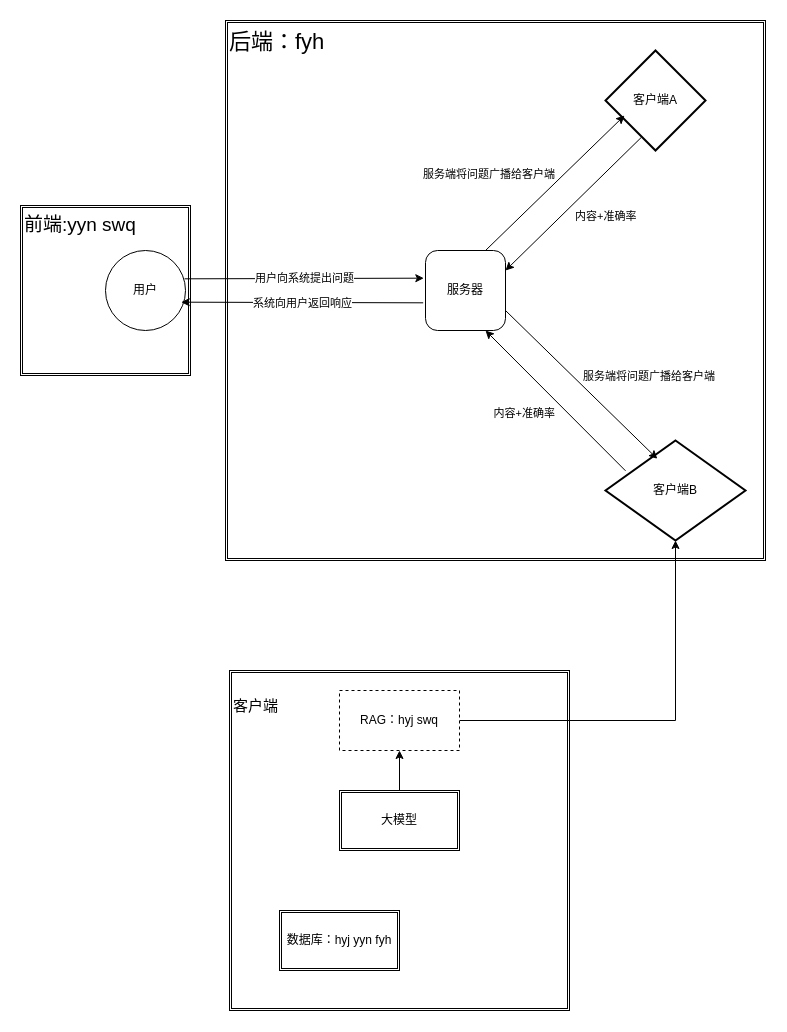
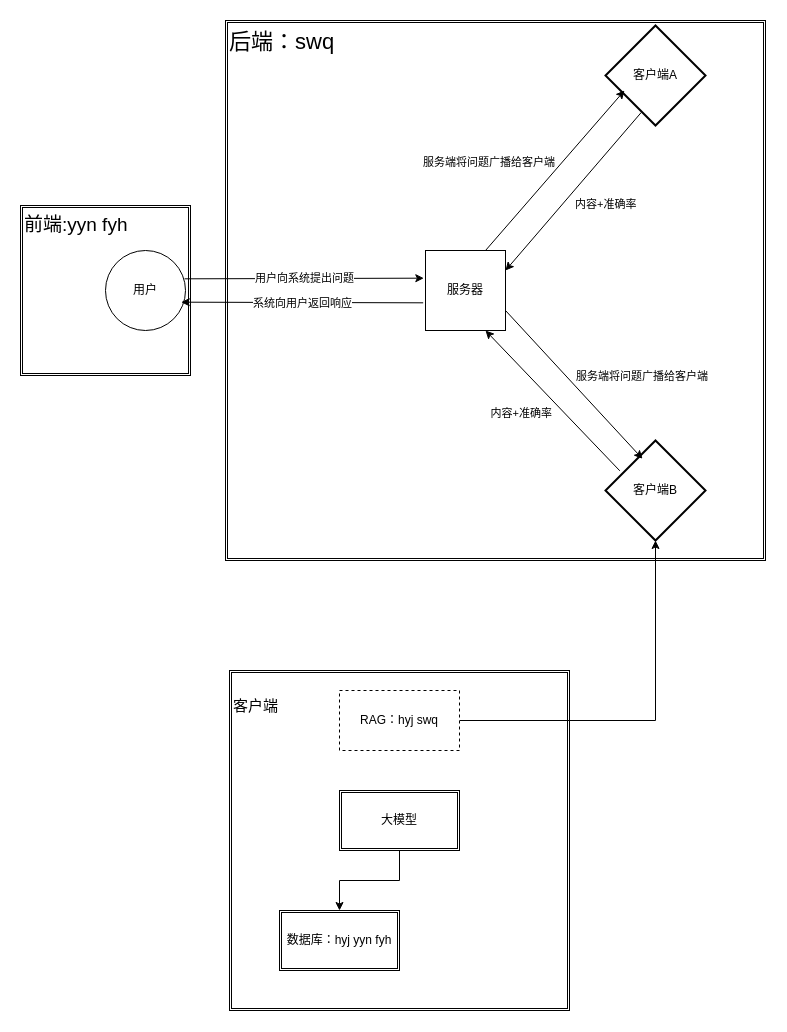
node "后端：fyh": label "后端：fyh" -> "后端：swq"
node "客户端A": moved (656, 101) -> (656, 76)
node "前端:yyn swq": label "前端:yyn swq" -> "前端:yyn fyh"
node "服务器": shape rounded rectangle -> rectangle
node "客户端B": size 140x100 -> 100x100
edge "大模型" -> "RAG：hyj swq": now "大模型" -> "数据库：hyj yyn fyh"
